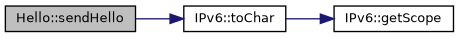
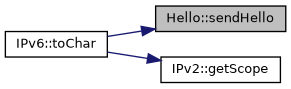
edge "Hello::sendHello" -> "IPv6::toChar": reversed
node "IPv6::getScope": label "IPv6::getScope" -> "IPv2::getScope"
